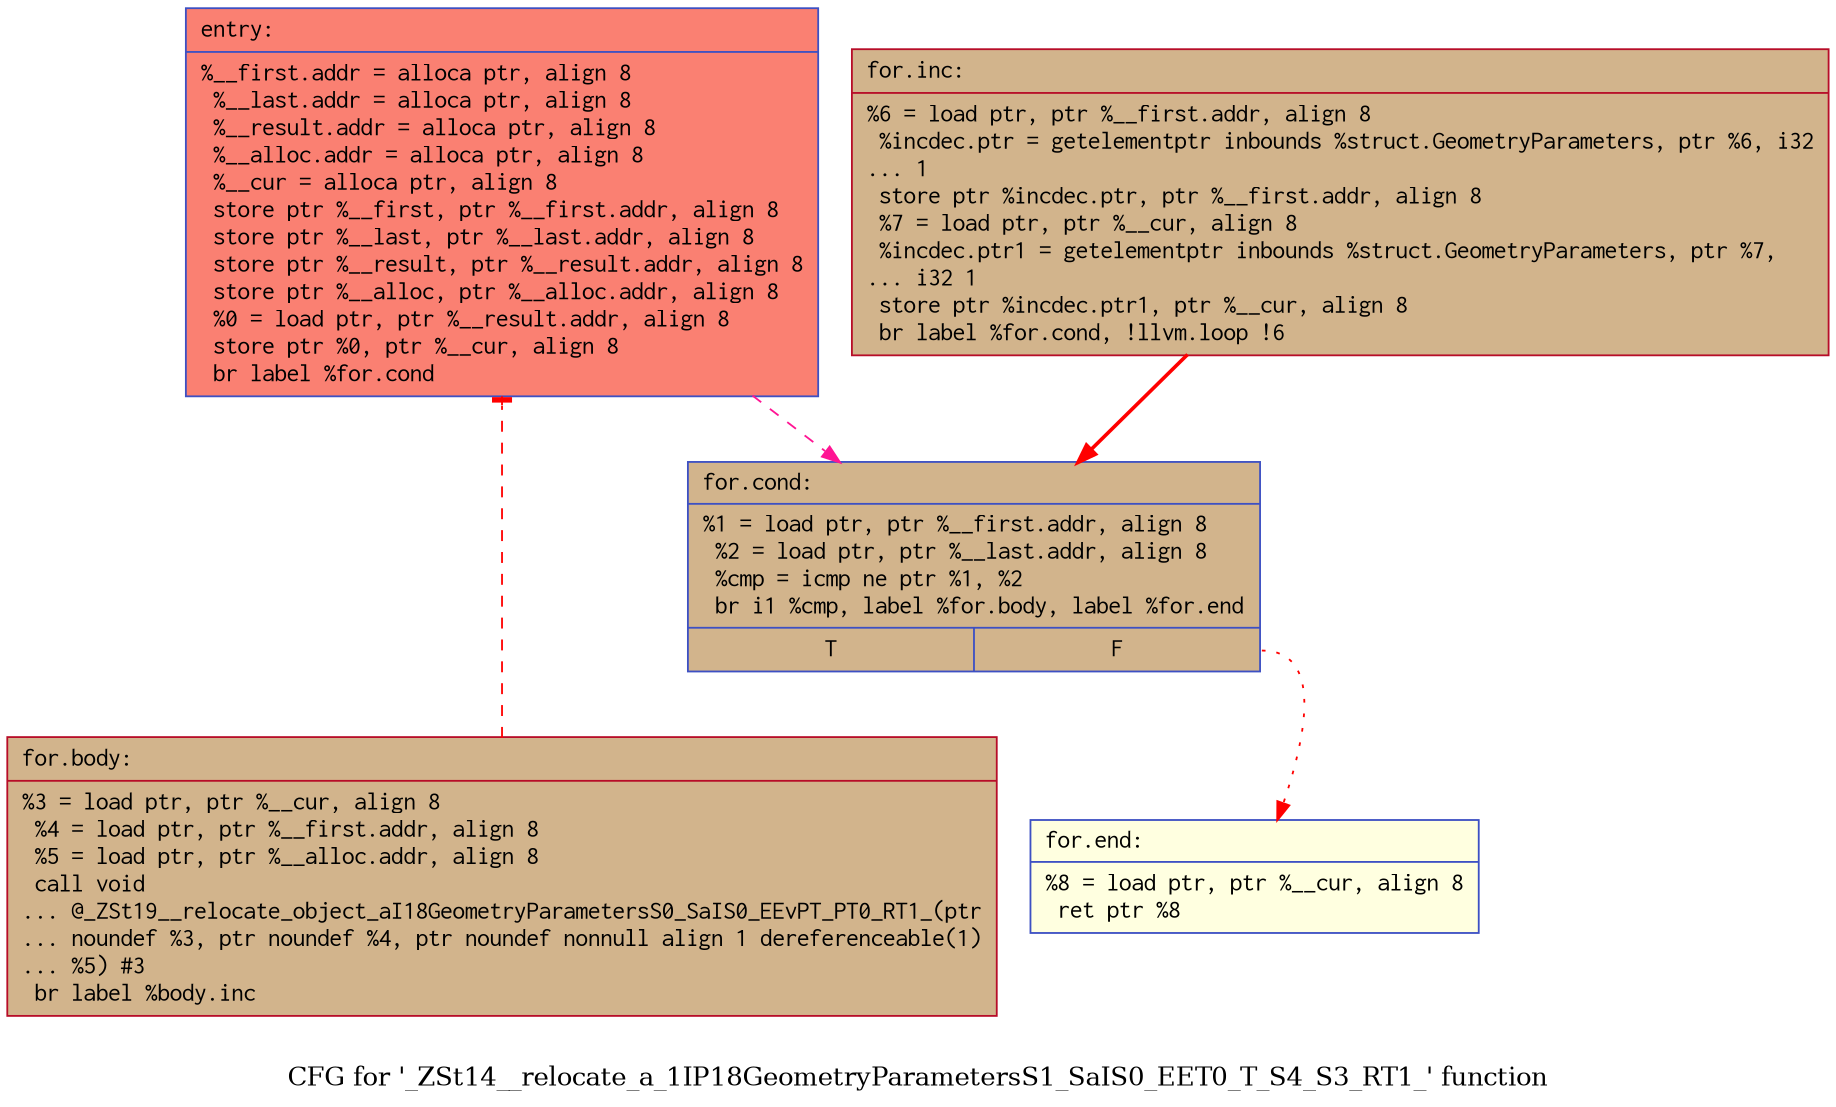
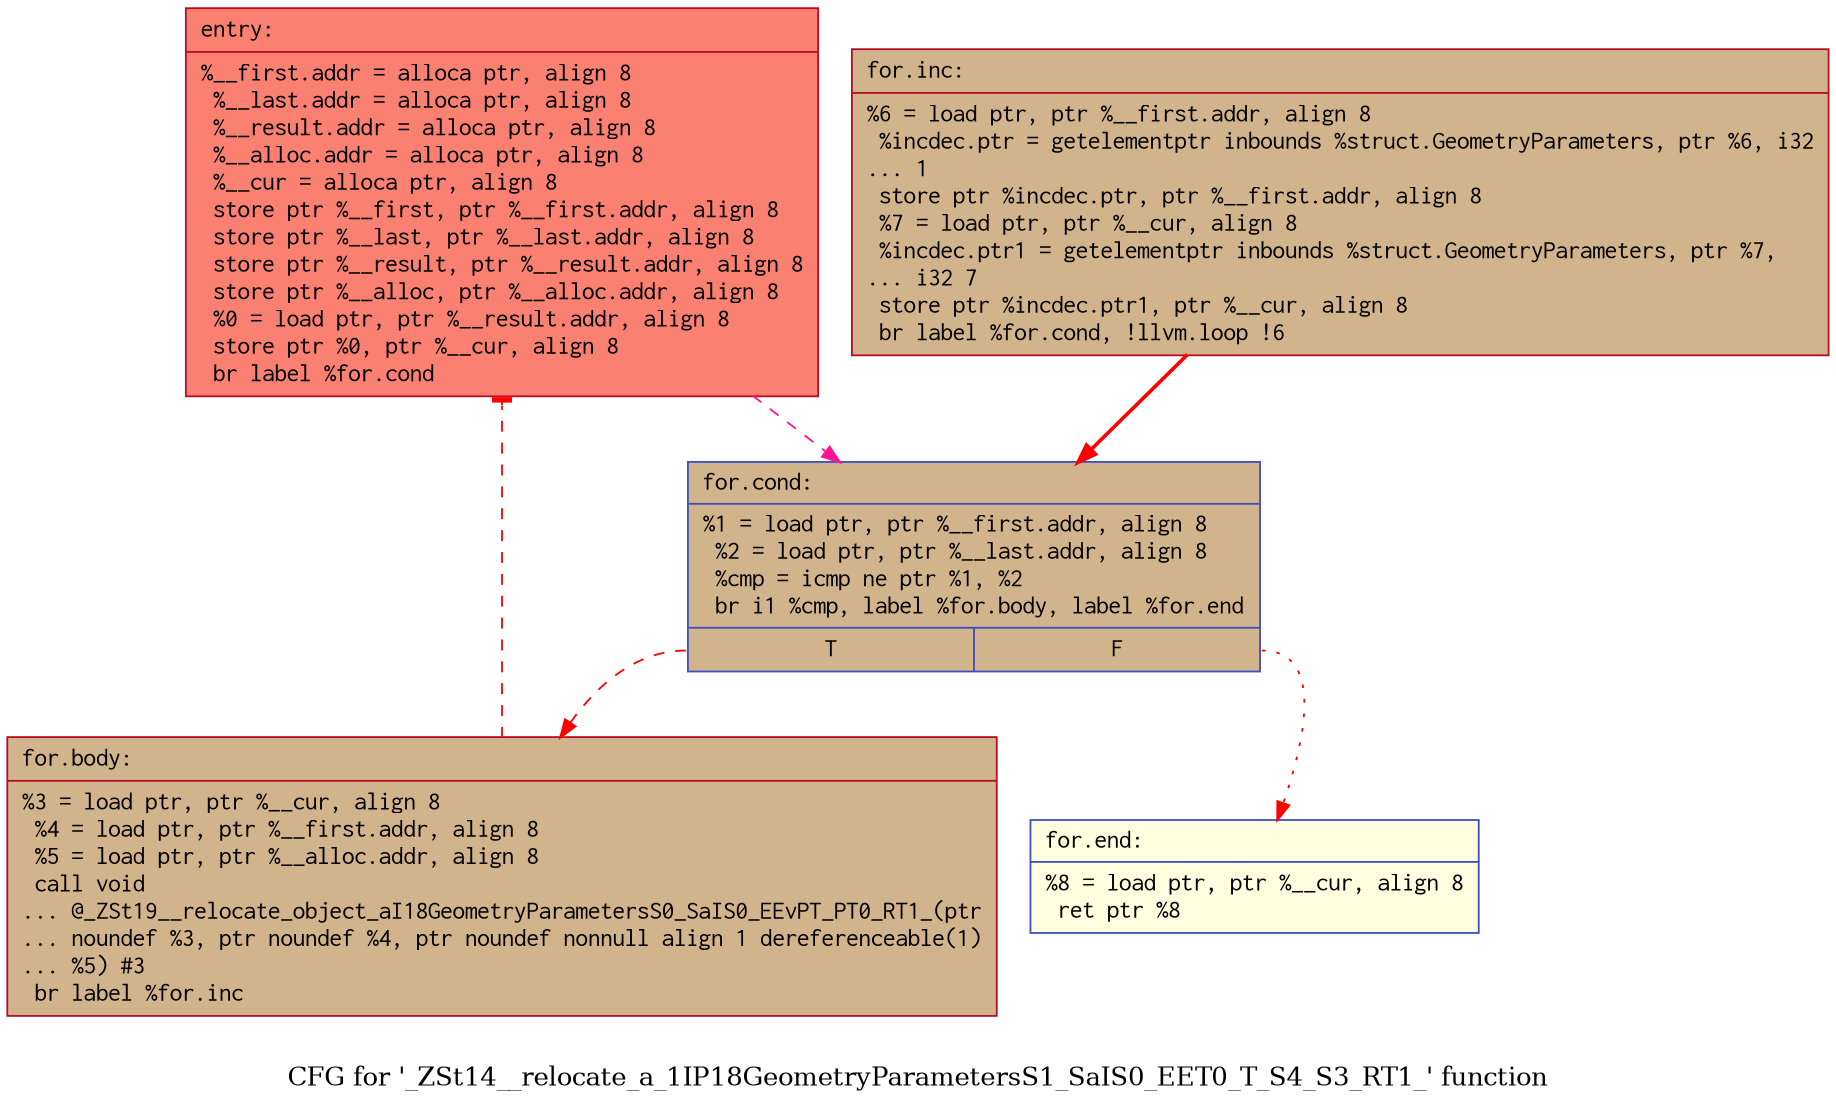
node "entry:": color #3d50c3ff -> #b70d28ff
node "for.inc:": text "... i32 1" -> "... i32 7"
edge "for.cond:" -> "for.body:": added
node "for.body:": text "br label %body.inc" -> "br label %for.inc"
